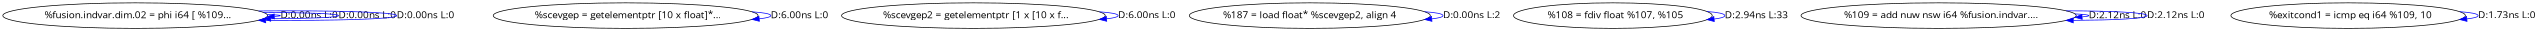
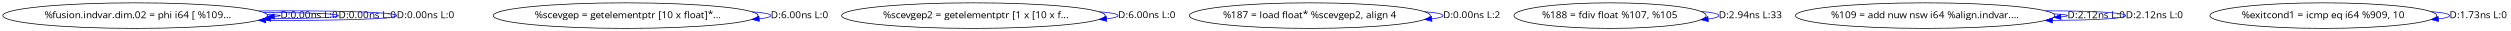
node "%108 = fdiv float %107, %105": label "%108 = fdiv float %107, %105" -> "%188 = fdiv float %107, %105"
node "%109 = add nuw nsw i64 %fusion.indvar....": label "%109 = add nuw nsw i64 %fusion.indvar...." -> "%109 = add nuw nsw i64 %align.indvar...."
node "%exitcond1 = icmp eq i64 %109, 10": label "%exitcond1 = icmp eq i64 %109, 10" -> "%exitcond1 = icmp eq i64 %909, 10"
